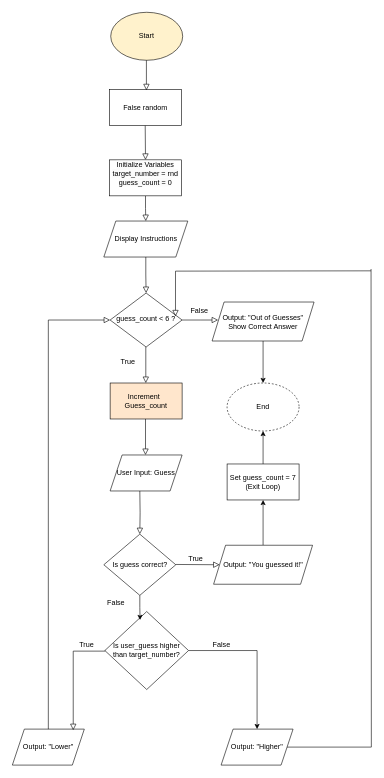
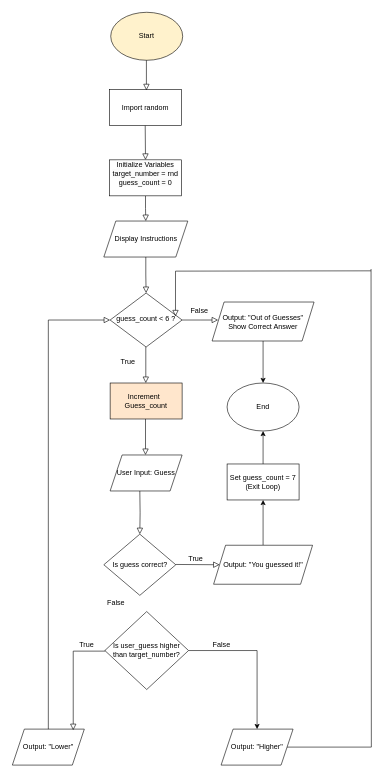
node "False random": label "False random" -> "Import random"
node "End": style dashed -> solid
edge "Is guess correct?" -> "Is user_guess higher than target_number?": removed
